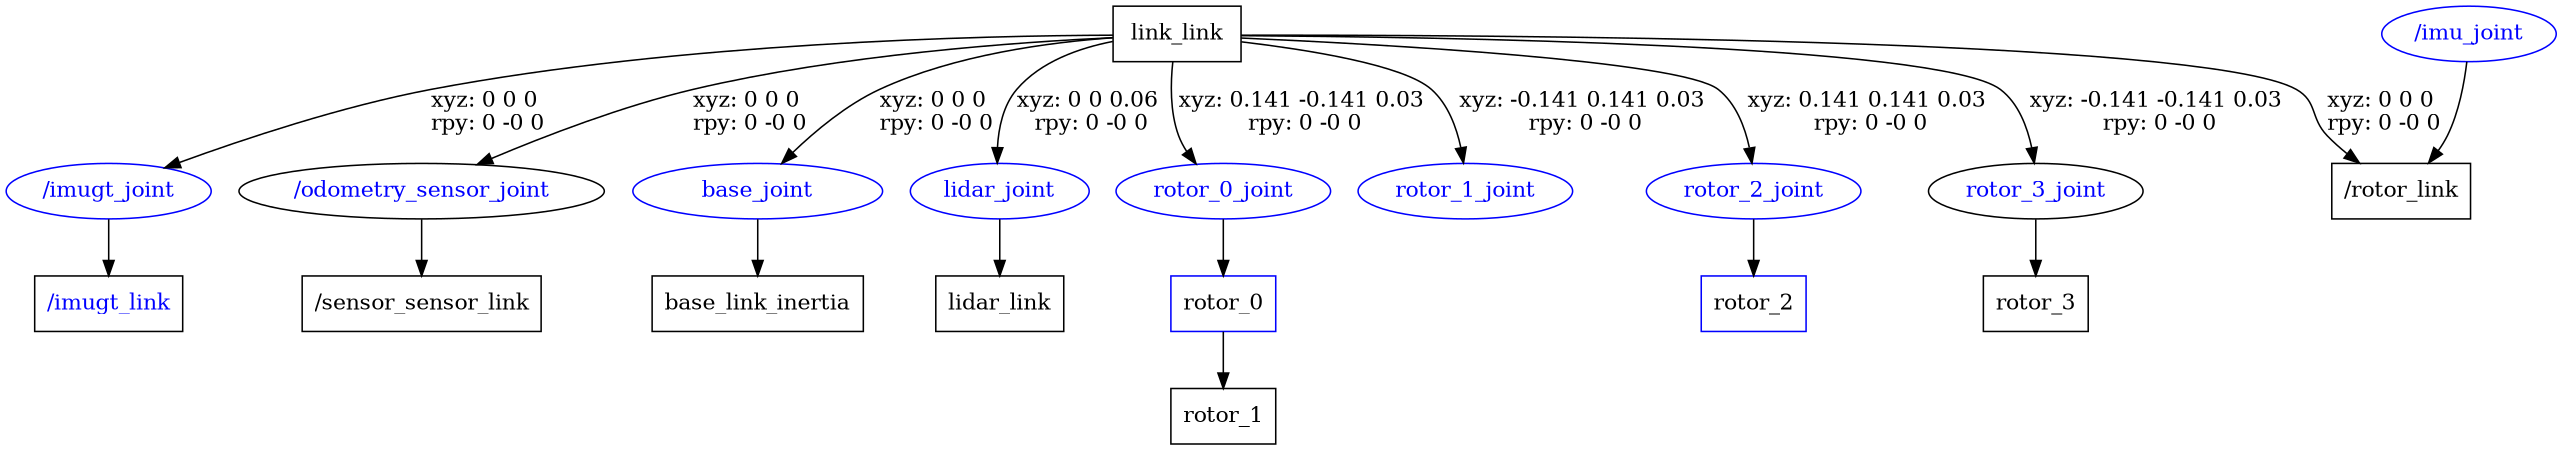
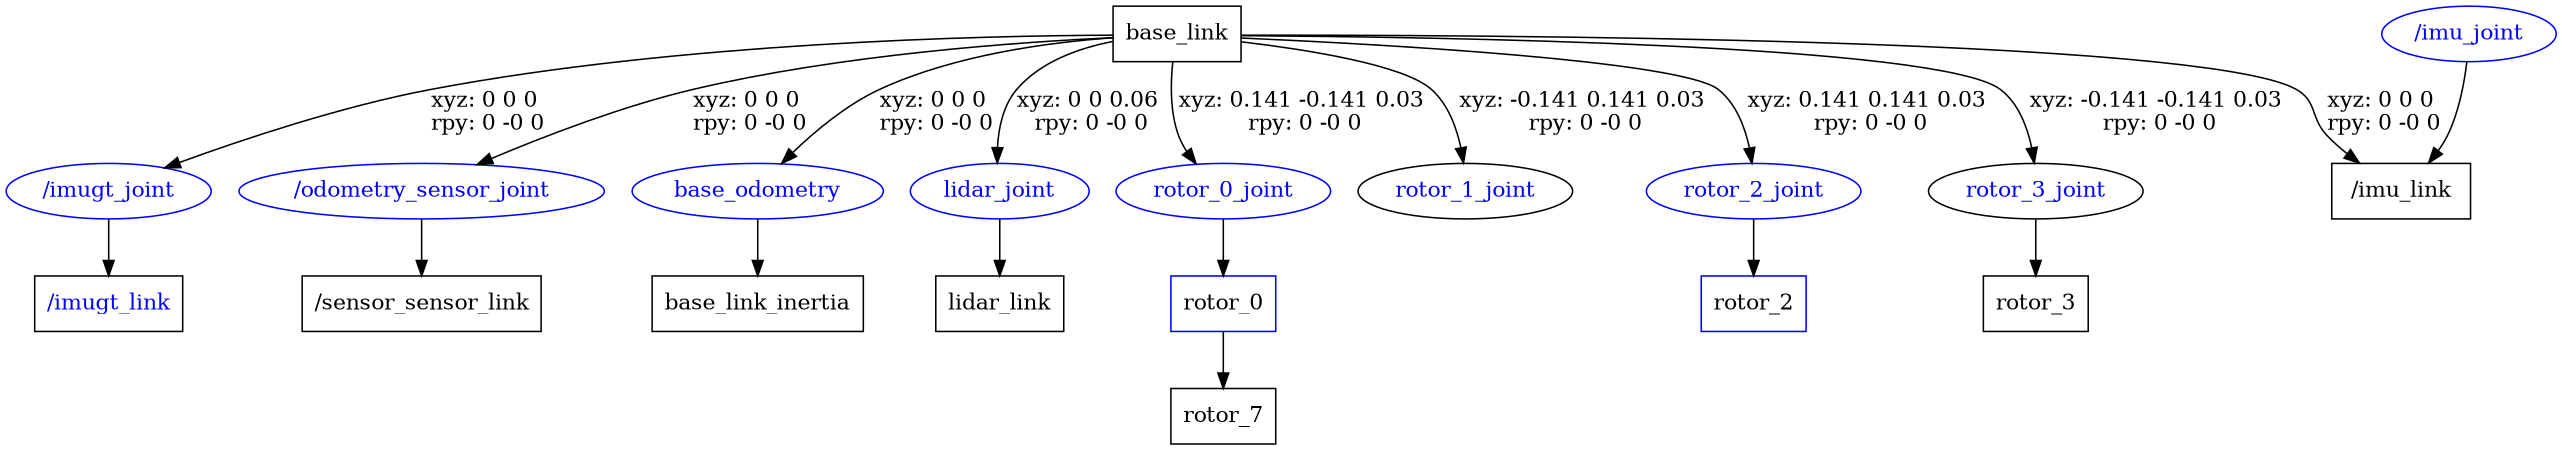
node "link_link": label "link_link" -> "base_link"
node "/odometry_sensor_joint": color black -> blue
node "base_joint": label "base_joint" -> "base_odometry"
node "rotor_1_joint": color blue -> black
node "/rotor_link": label "/rotor_link" -> "/imu_link"
node "rotor_1": label "rotor_1" -> "rotor_7"
